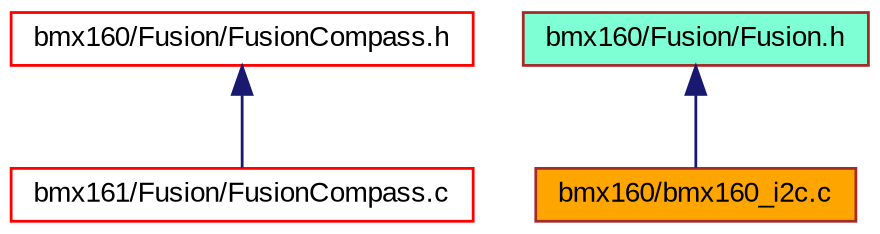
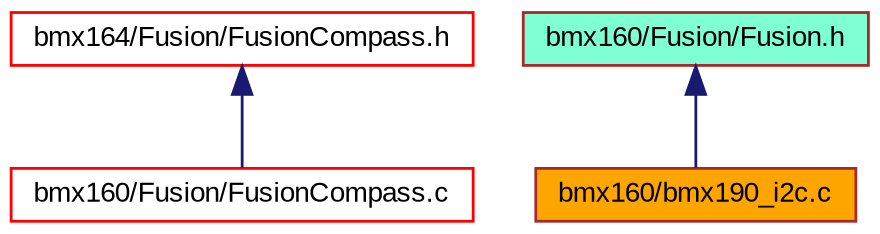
node "bmx160/Fusion/FusionCompass.h": label "bmx160/Fusion/FusionCompass.h" -> "bmx164/Fusion/FusionCompass.h"
node "bmx161/Fusion/FusionCompass.c": label "bmx161/Fusion/FusionCompass.c" -> "bmx160/Fusion/FusionCompass.c"
node "bmx160/bmx160_i2c.c": label "bmx160/bmx160_i2c.c" -> "bmx160/bmx190_i2c.c"
